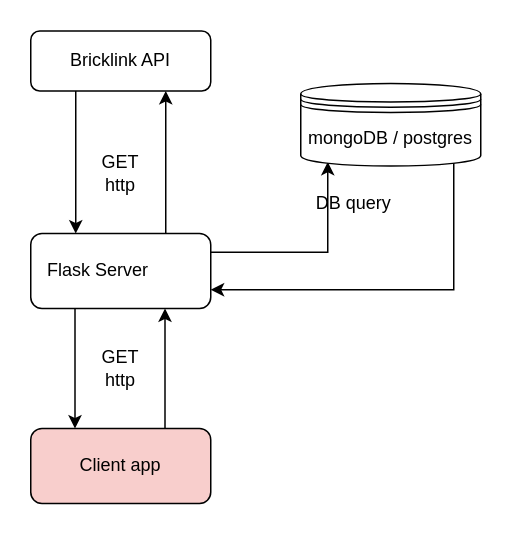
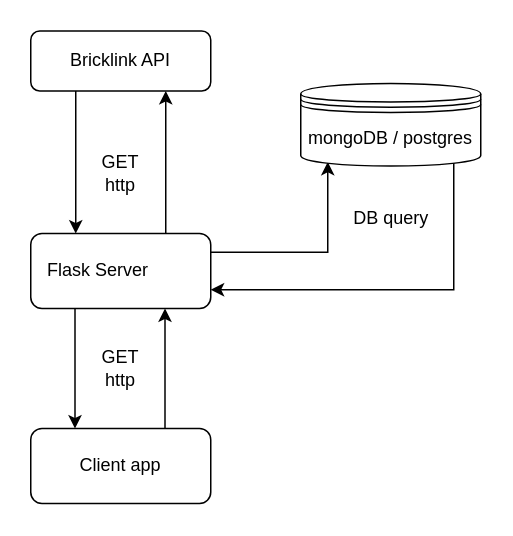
node "DB query": moved (353, 203) -> (391, 218)
node "Client app": fillcolor #f8cecc -> #ffffff
